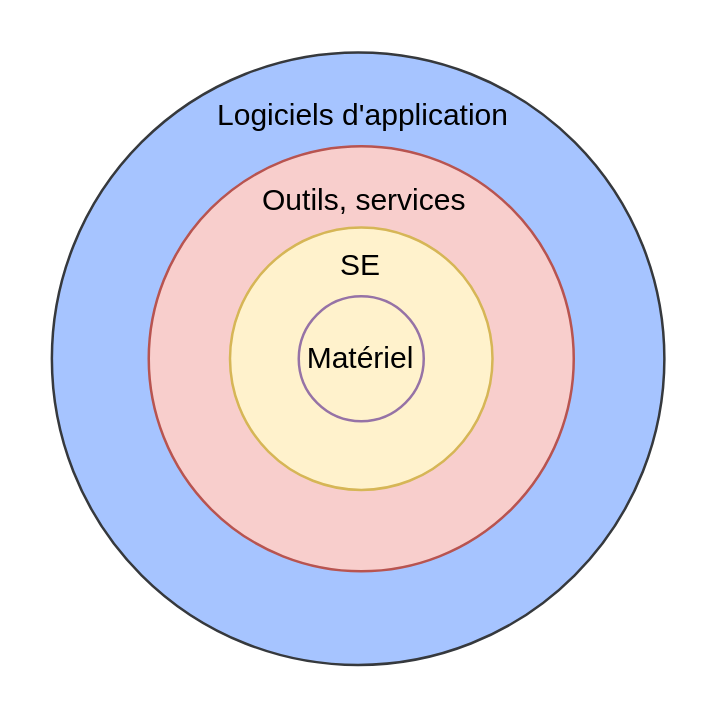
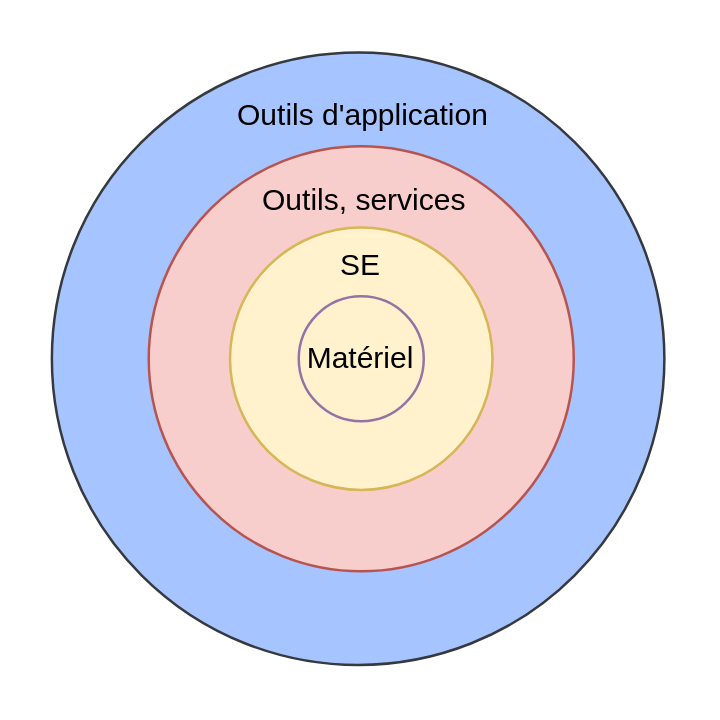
node "Logiciels d'application": label "Logiciels d'application" -> "Outils d'application"
